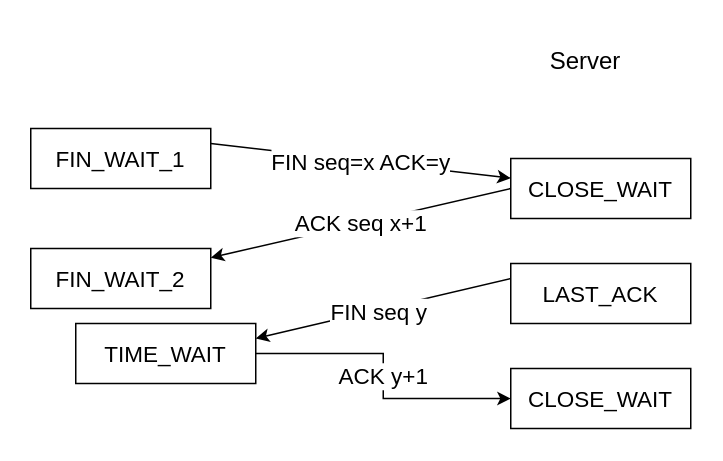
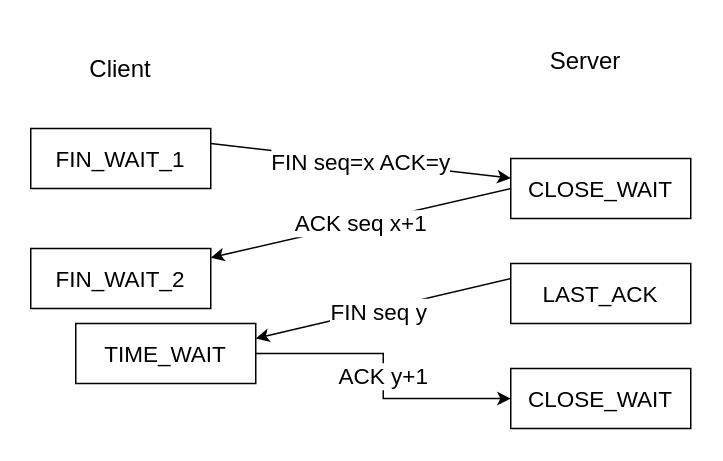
node "Client": added
